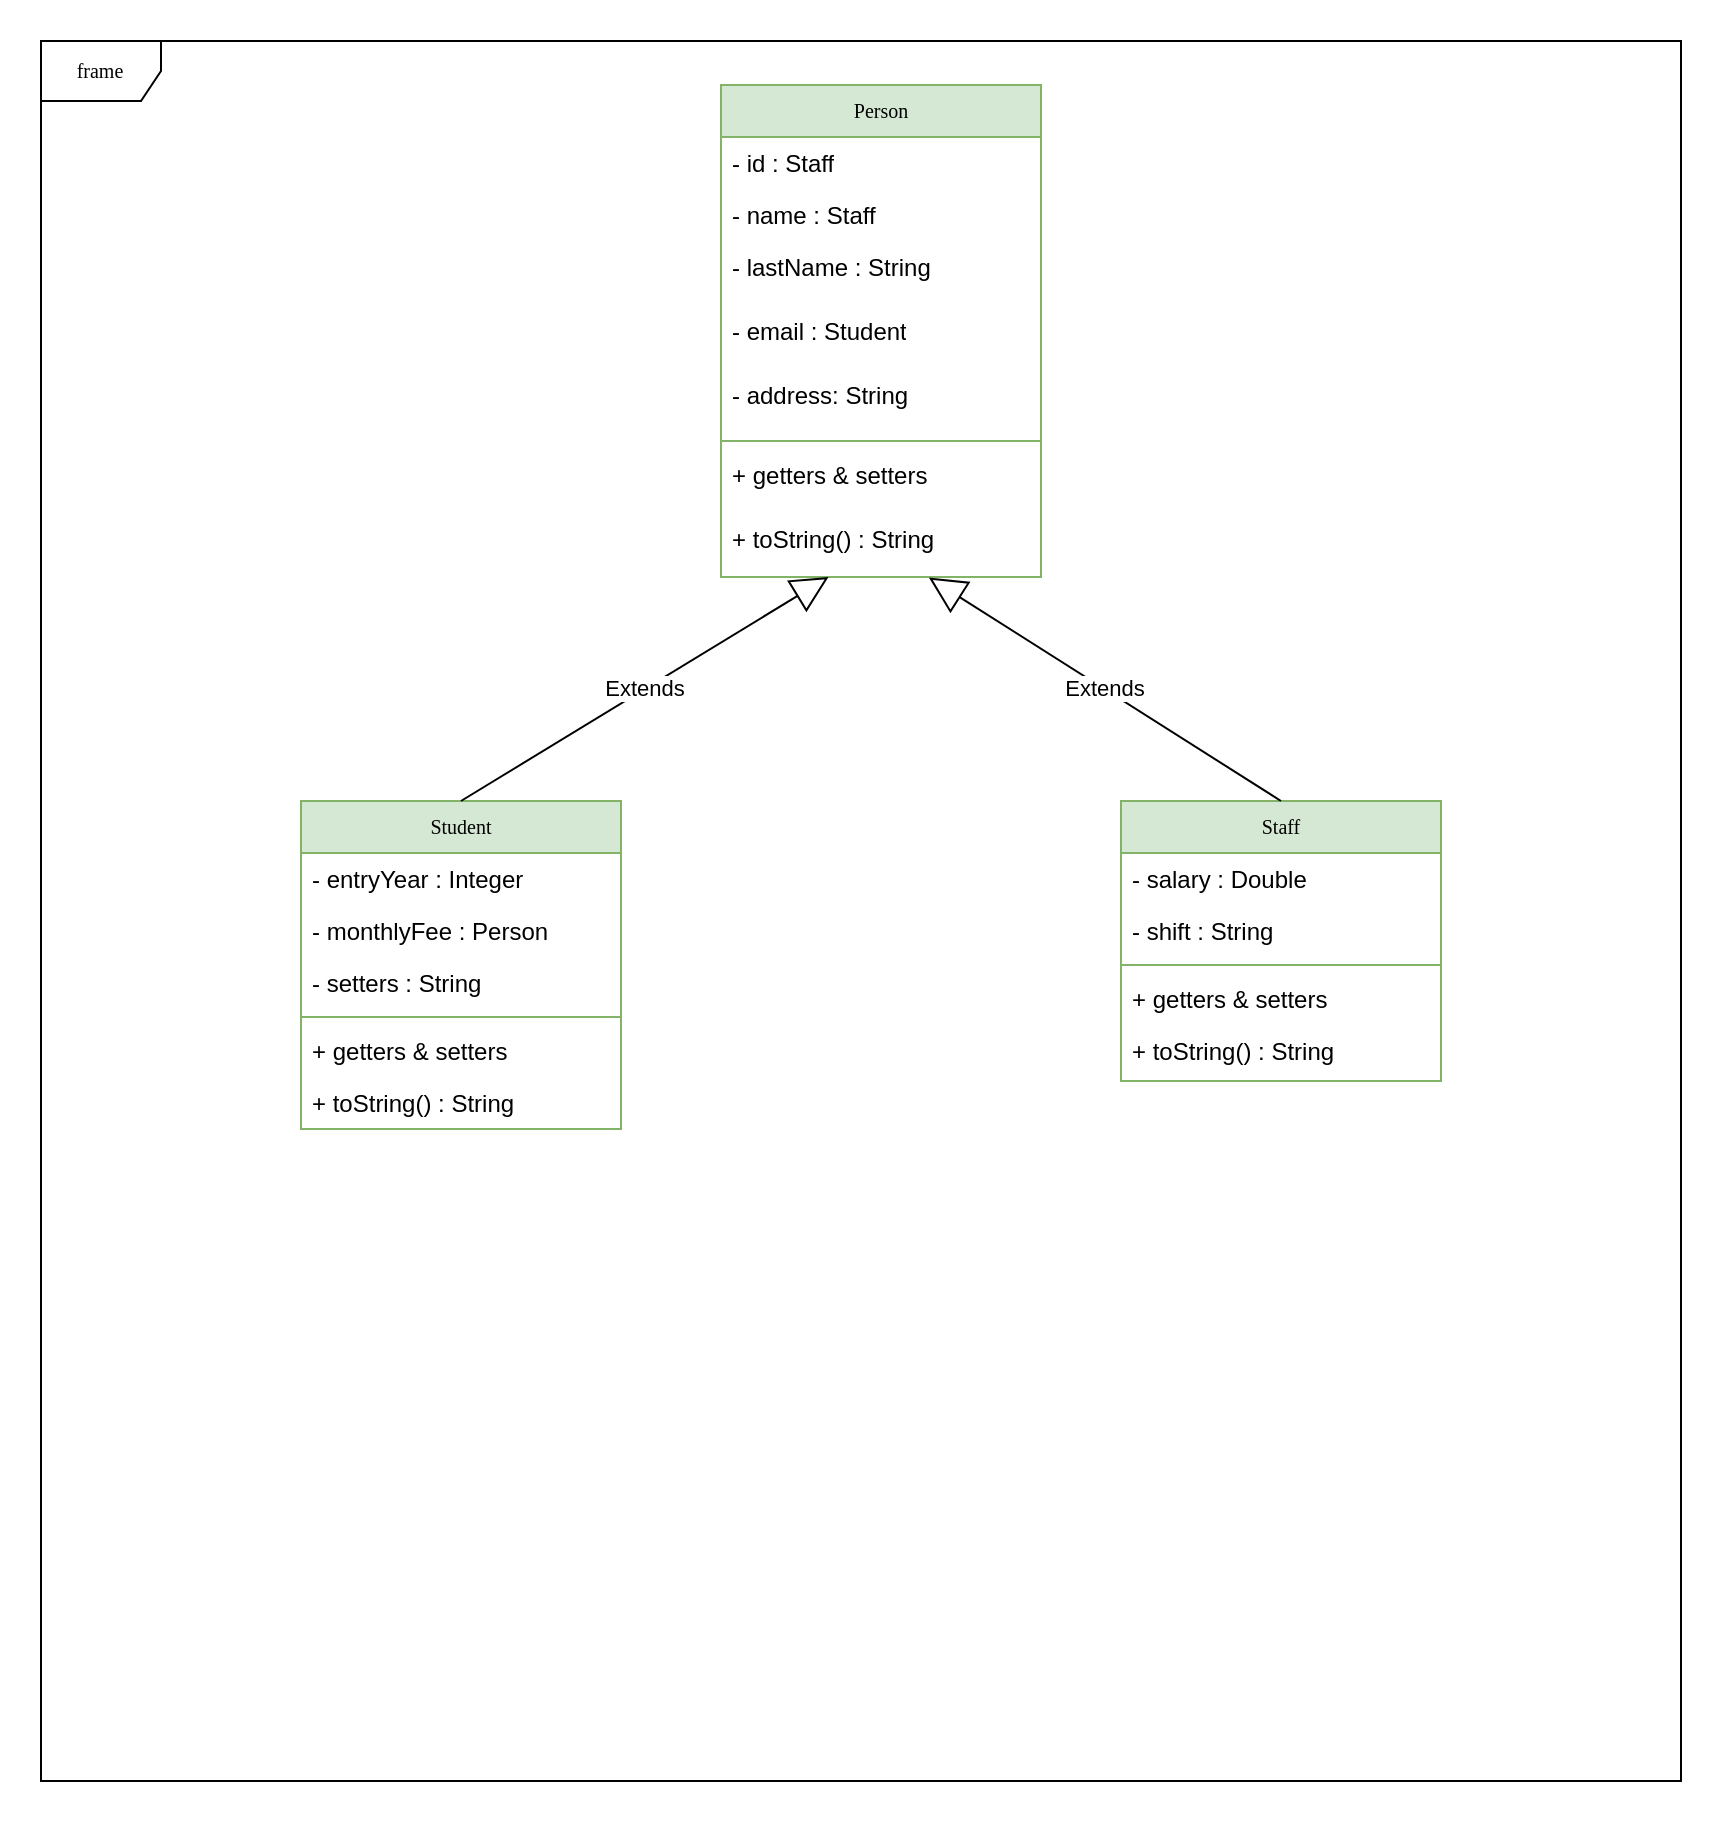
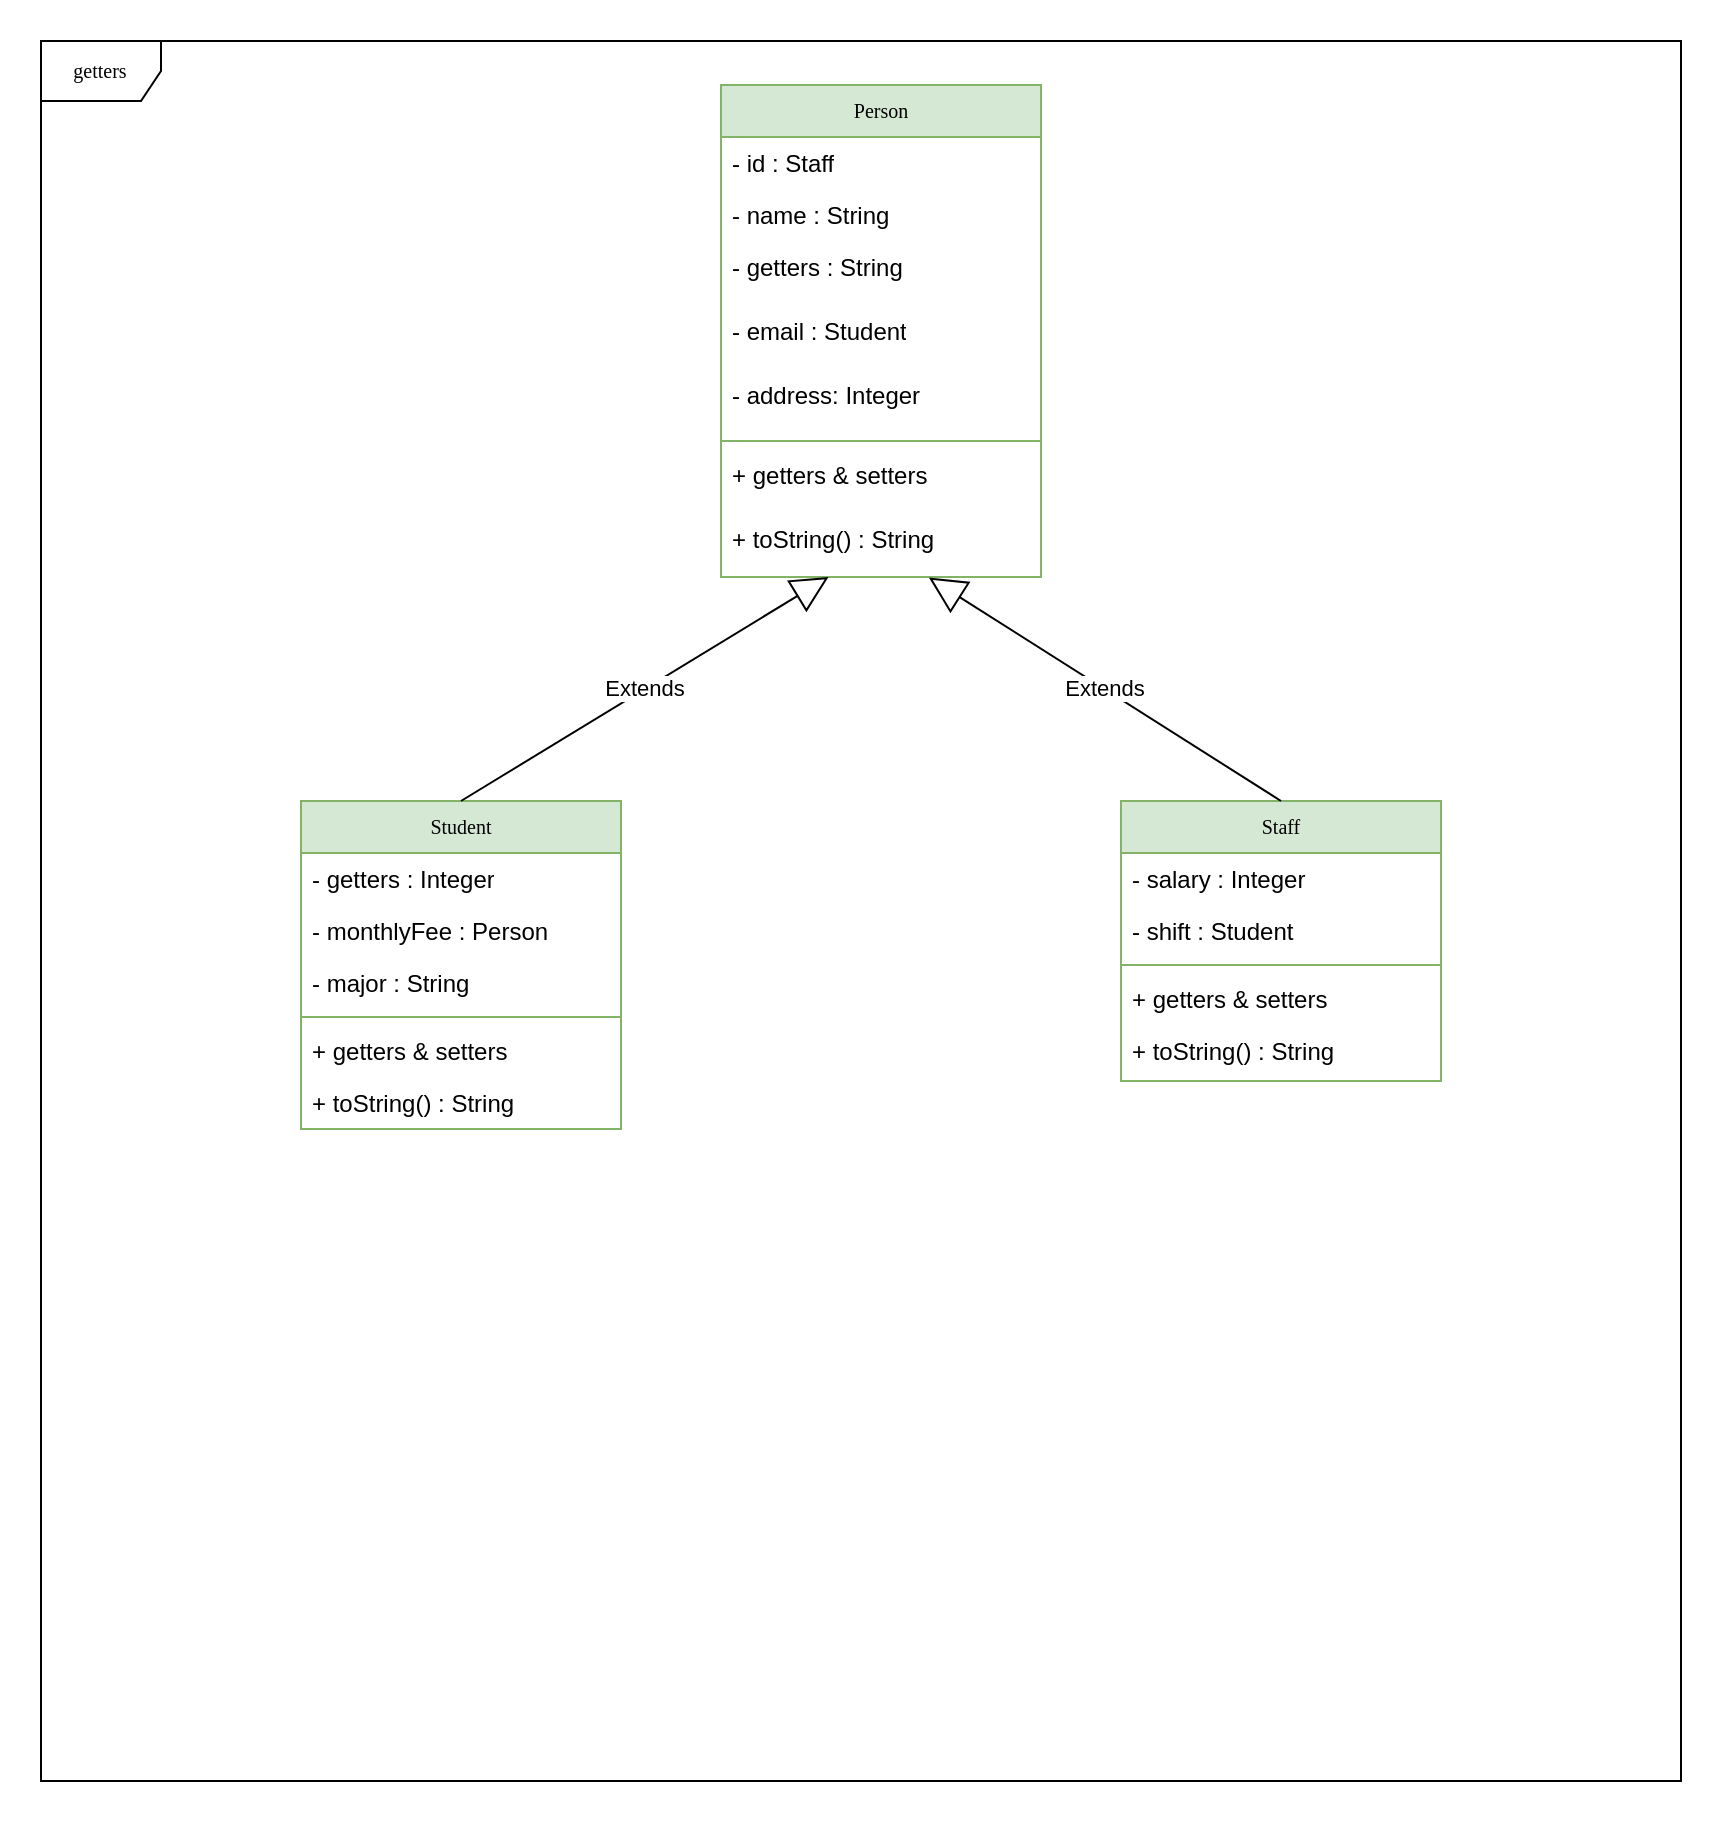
node "frame": label "frame" -> "getters"
node "- name : Staff": label "- name : Staff" -> "- name : String"
node "- lastName : String": label "- lastName : String" -> "- getters : String"
node "- address: String": label "- address: String" -> "- address: Integer"
node "- entryYear : Integer": label "- entryYear : Integer" -> "- getters : Integer"
node "- salary : Double": label "- salary : Double" -> "- salary : Integer"
node "- shift : String": label "- shift : String" -> "- shift : Student"
node "- setters : String": label "- setters : String" -> "- major : String"
